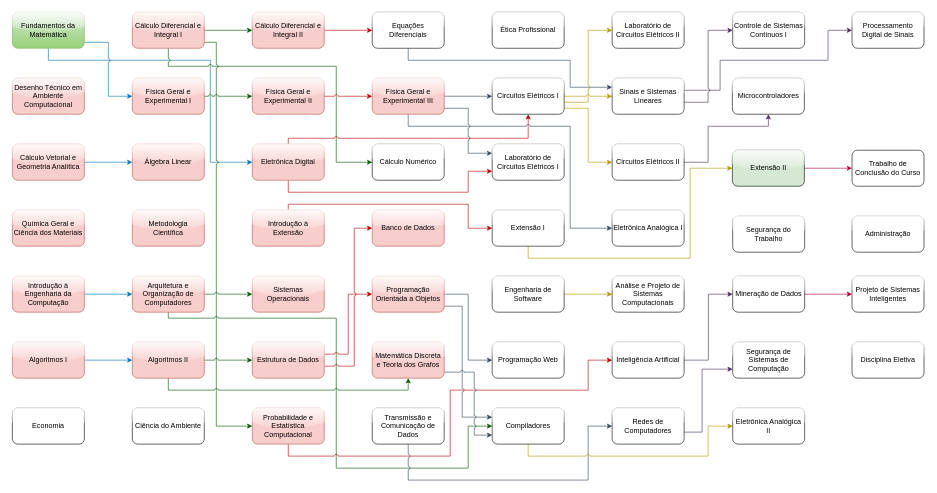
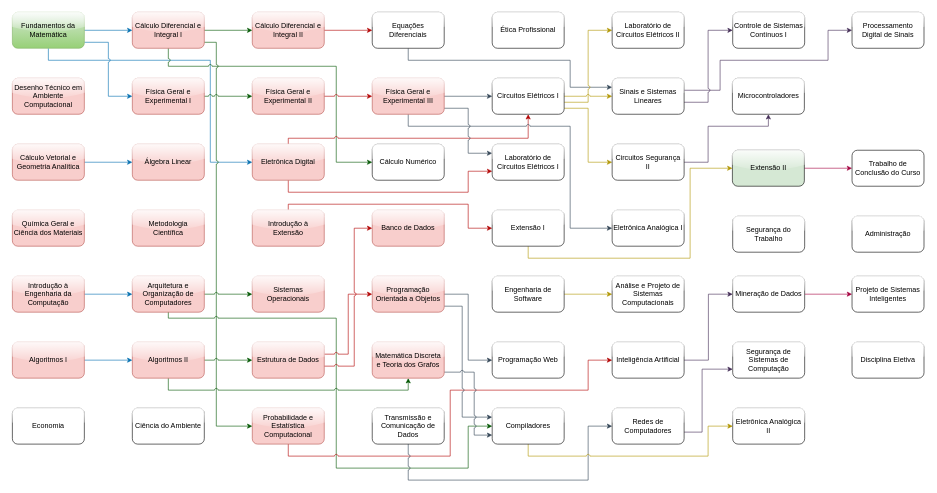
edge "Fundamentos da Matemática" -> "Cálculo Diferencial e Integral I": added
node "Circuitos Elétricos II": label "Circuitos Elétricos II" -> "Circuitos Segurança II"
